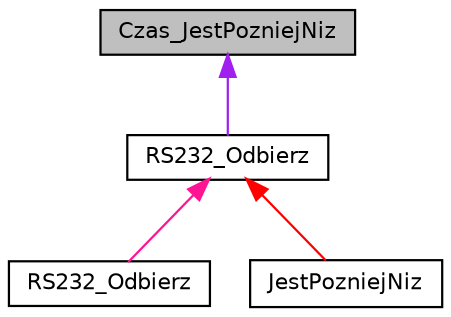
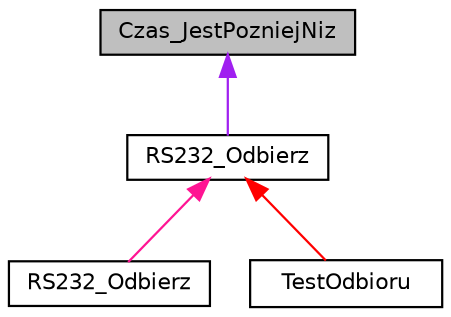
node "JestPozniejNiz": label "JestPozniejNiz" -> "TestOdbioru"
